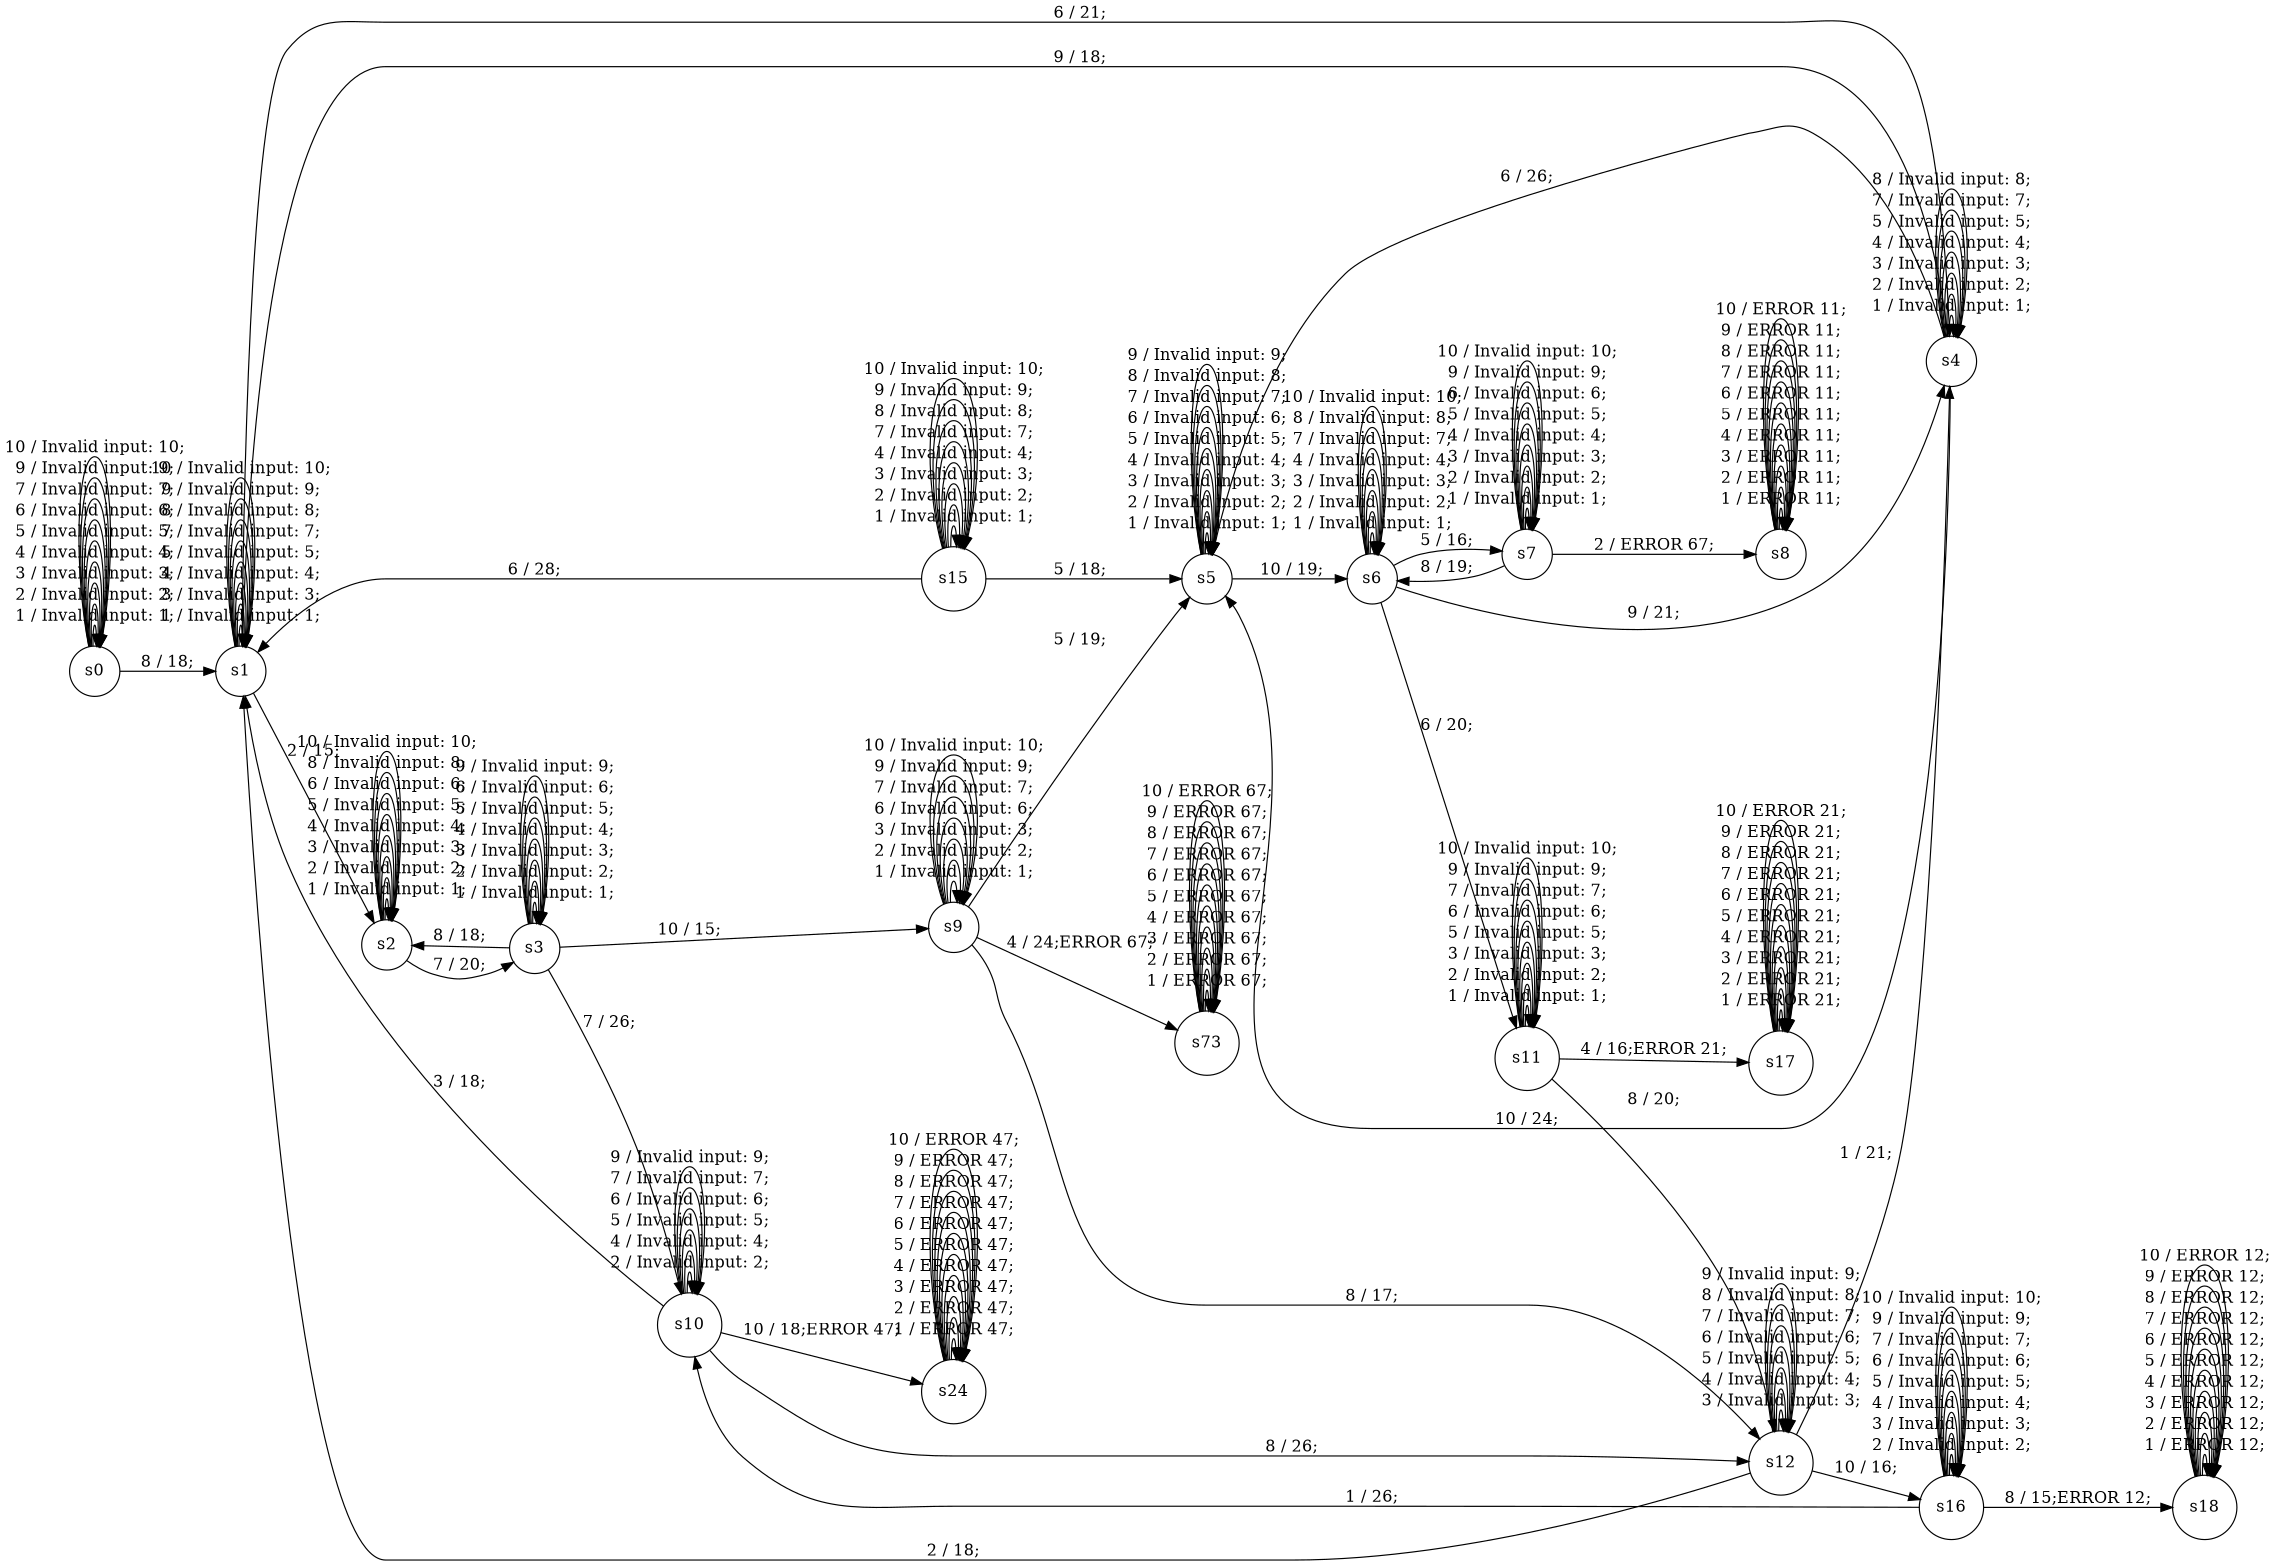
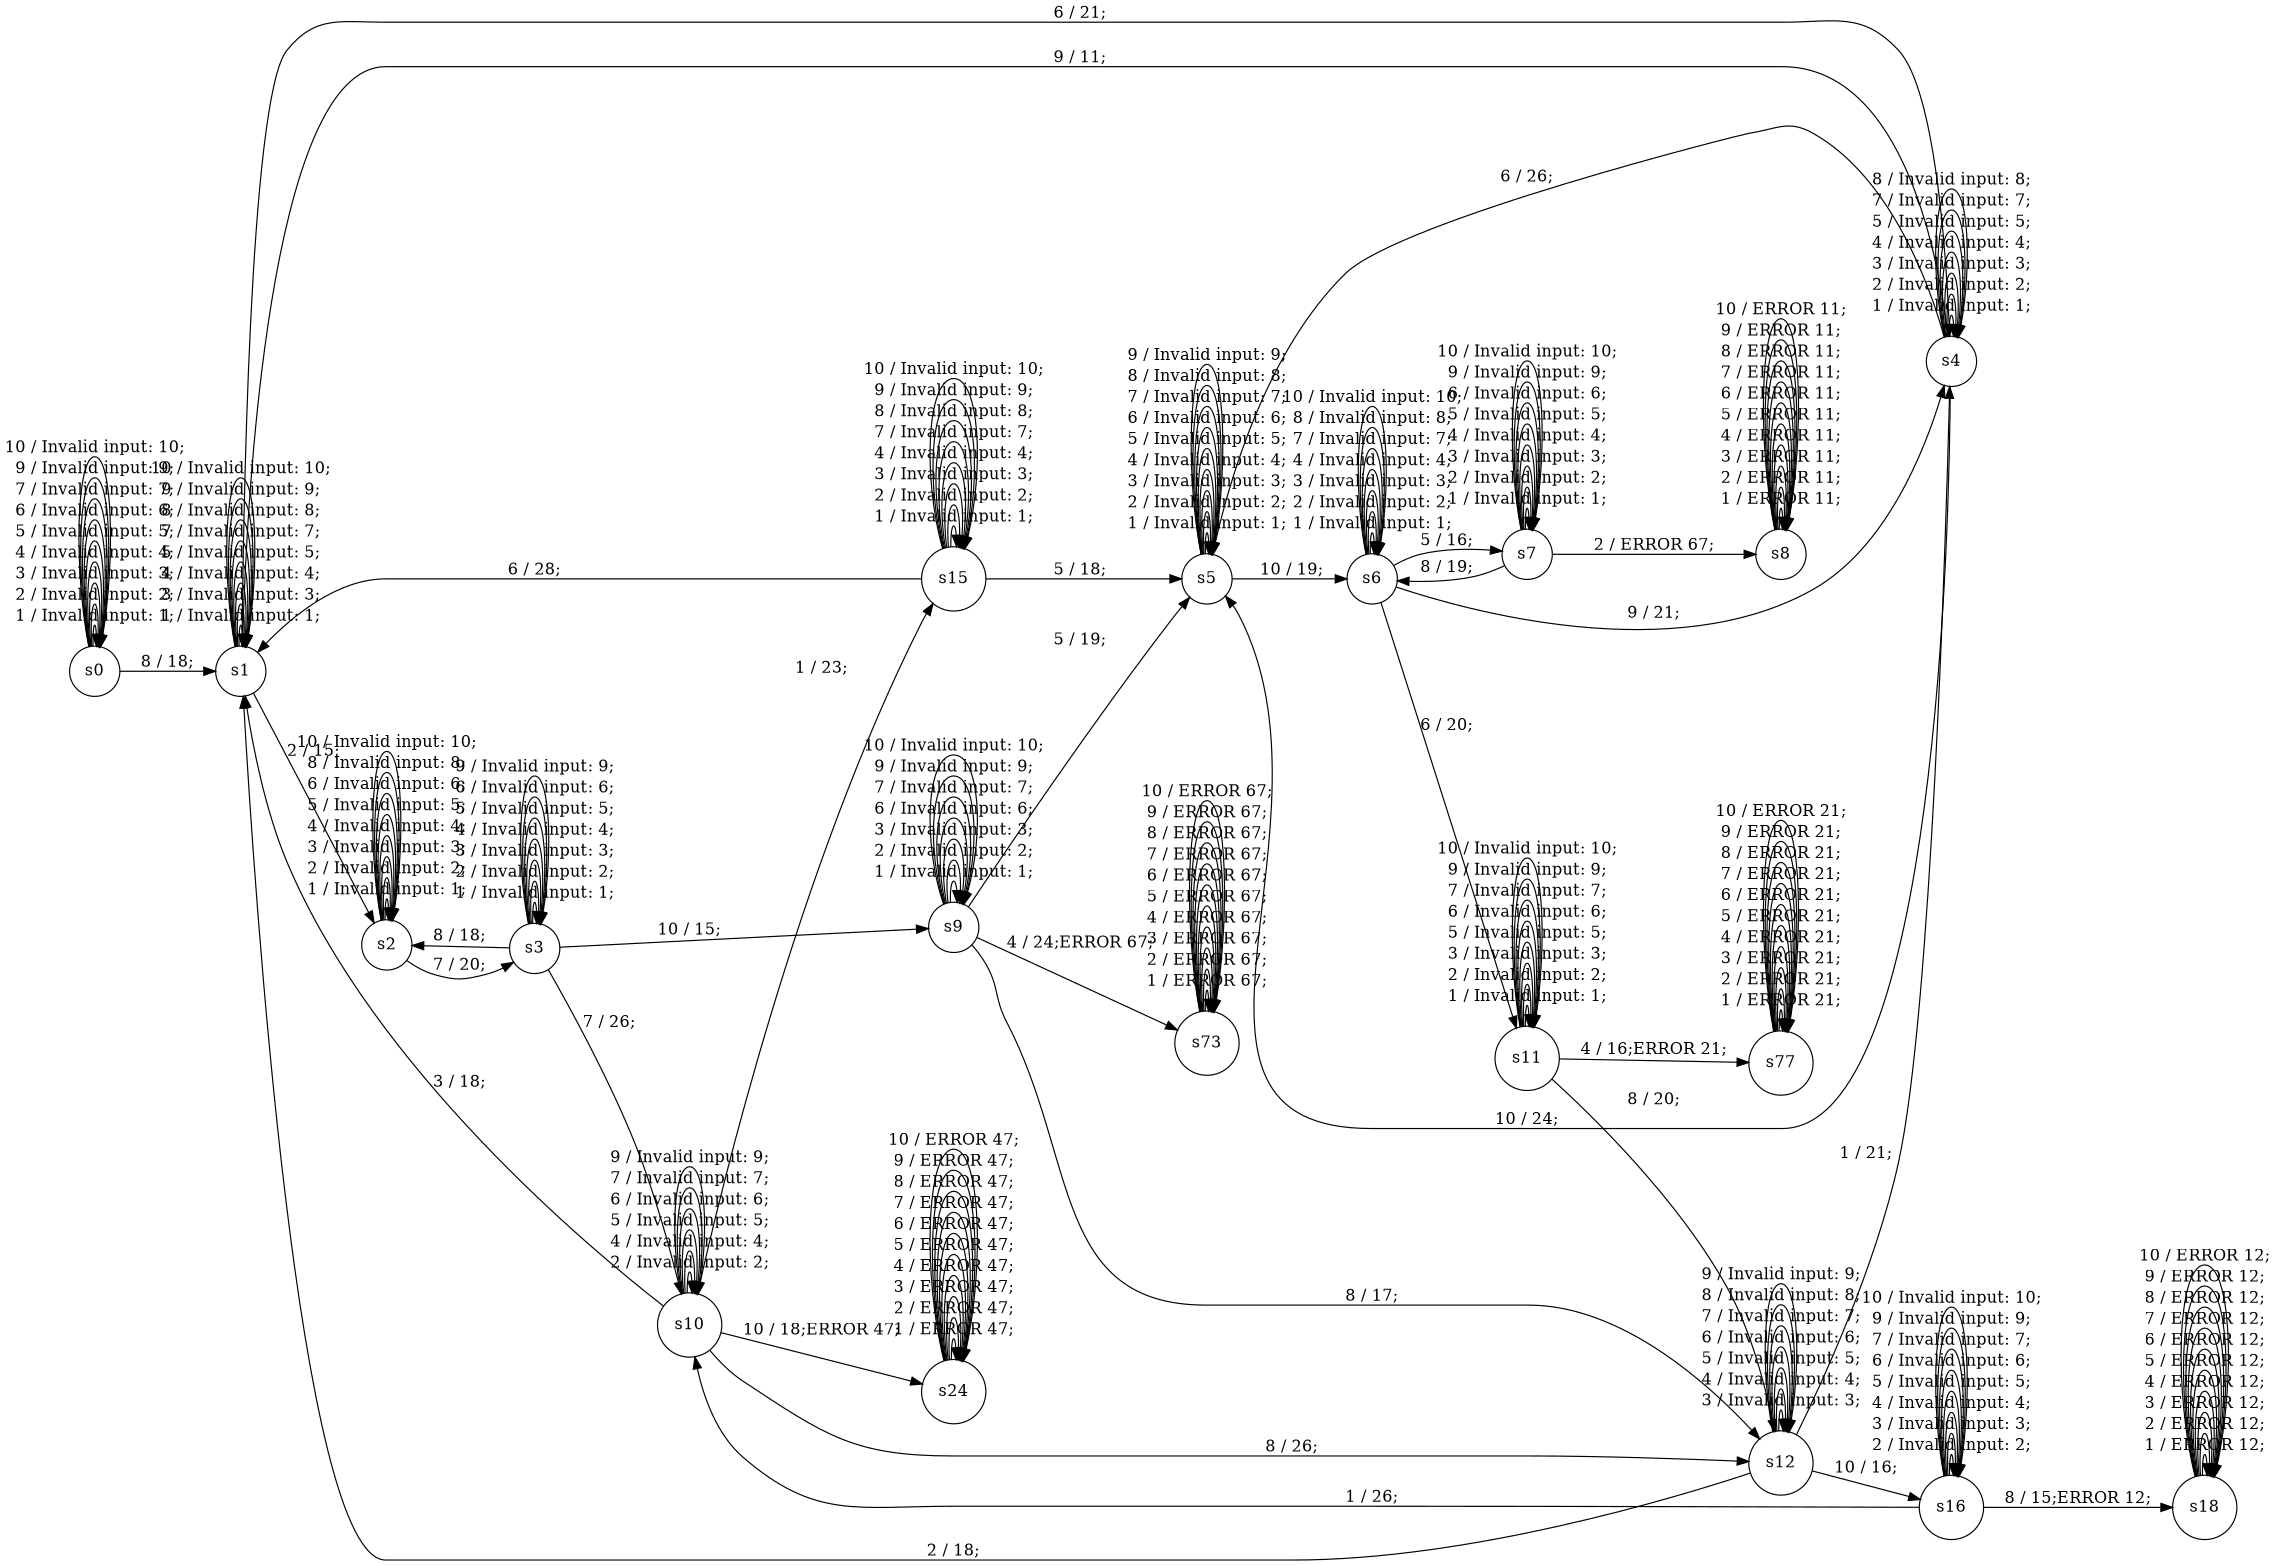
edge "s4" -> "s1": label "9 / 18;" -> "9 / 11;"
edge "s10" -> "s15": added, label "1 / 23;"
node "s17": label "s17" -> "s77"
